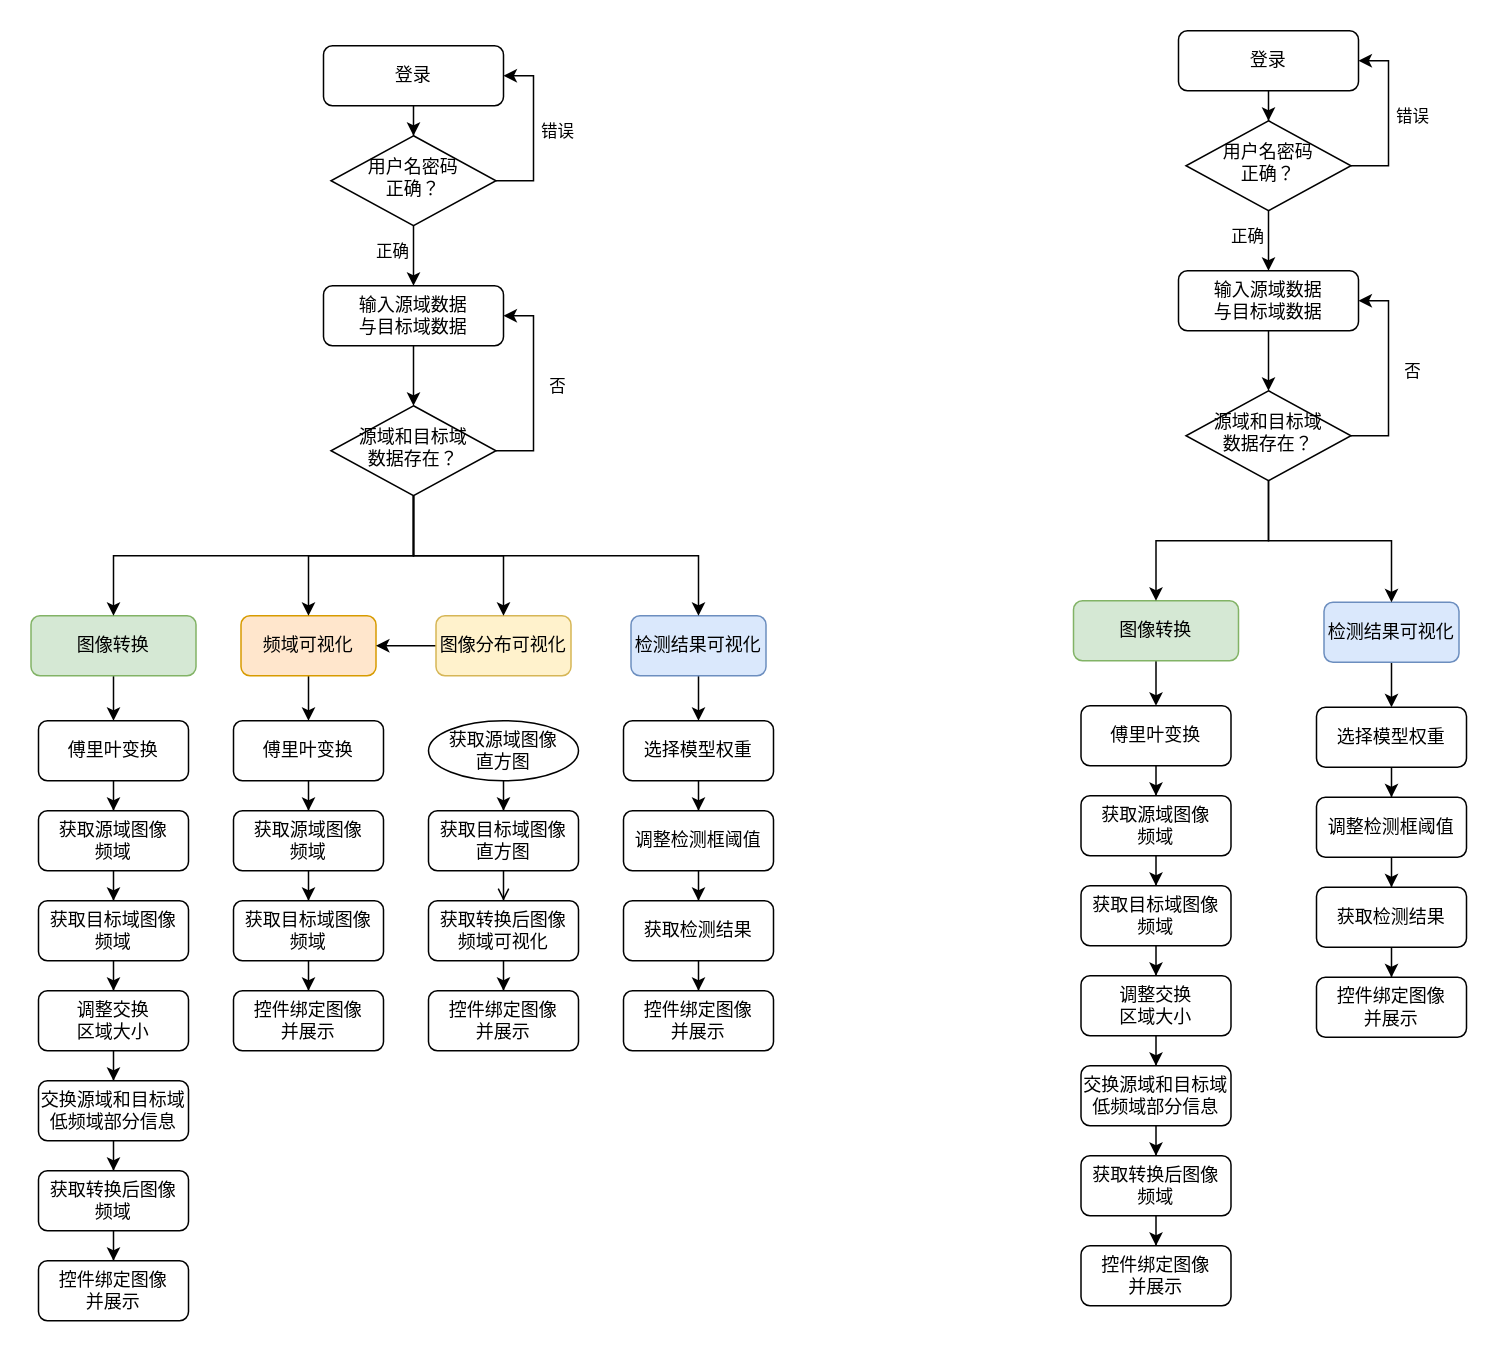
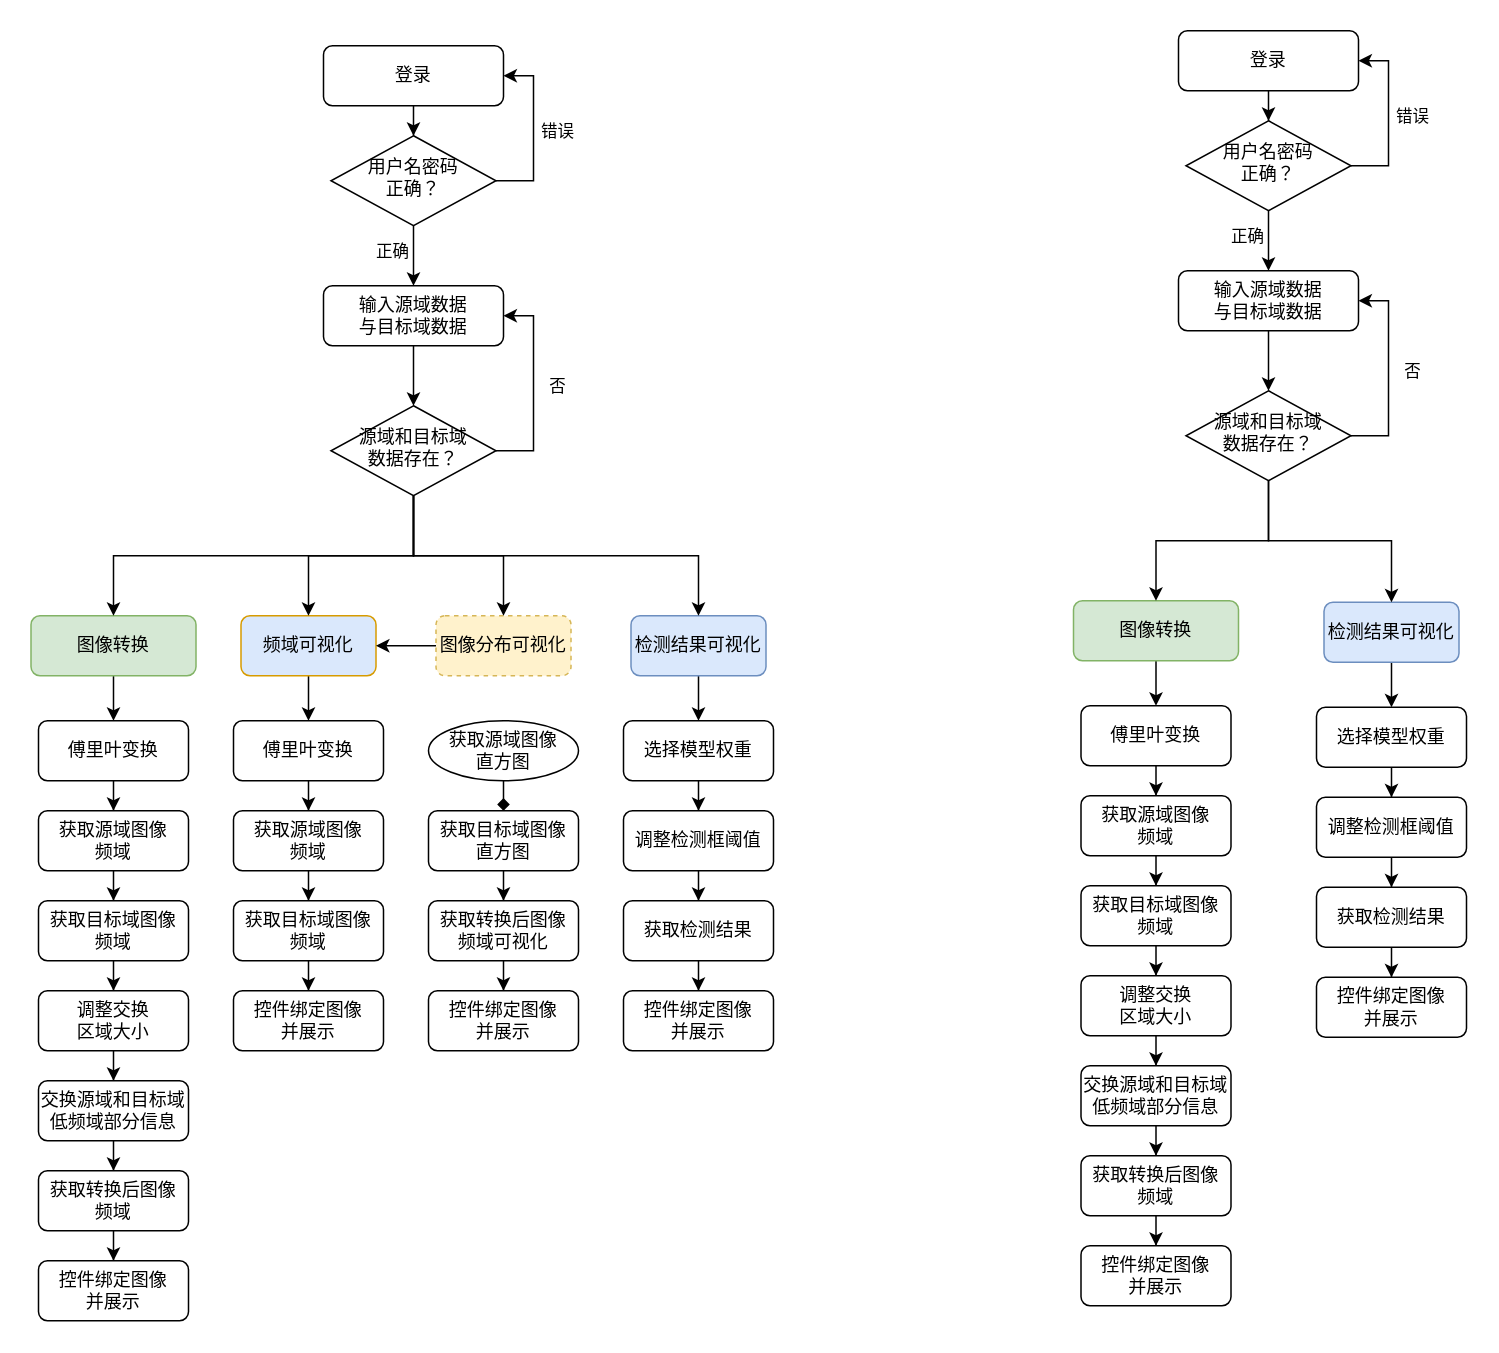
node "频域可视化": fillcolor #ffe6cc -> #dae8fc
node "图像分布可视化": style solid -> dashed
edge "获取源域图像 直方图" -> "获取目标域图像 直方图": arrowhead classic -> diamond
edge "获取目标域图像 直方图" -> "获取转换后图像 频域可视化": arrowhead open -> classic
